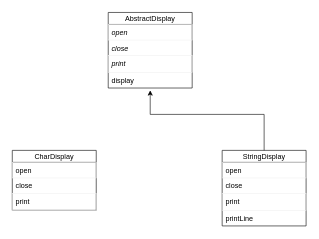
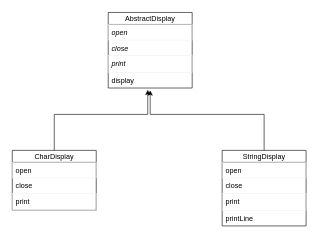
edge "CharDisplay" -> "display": added
